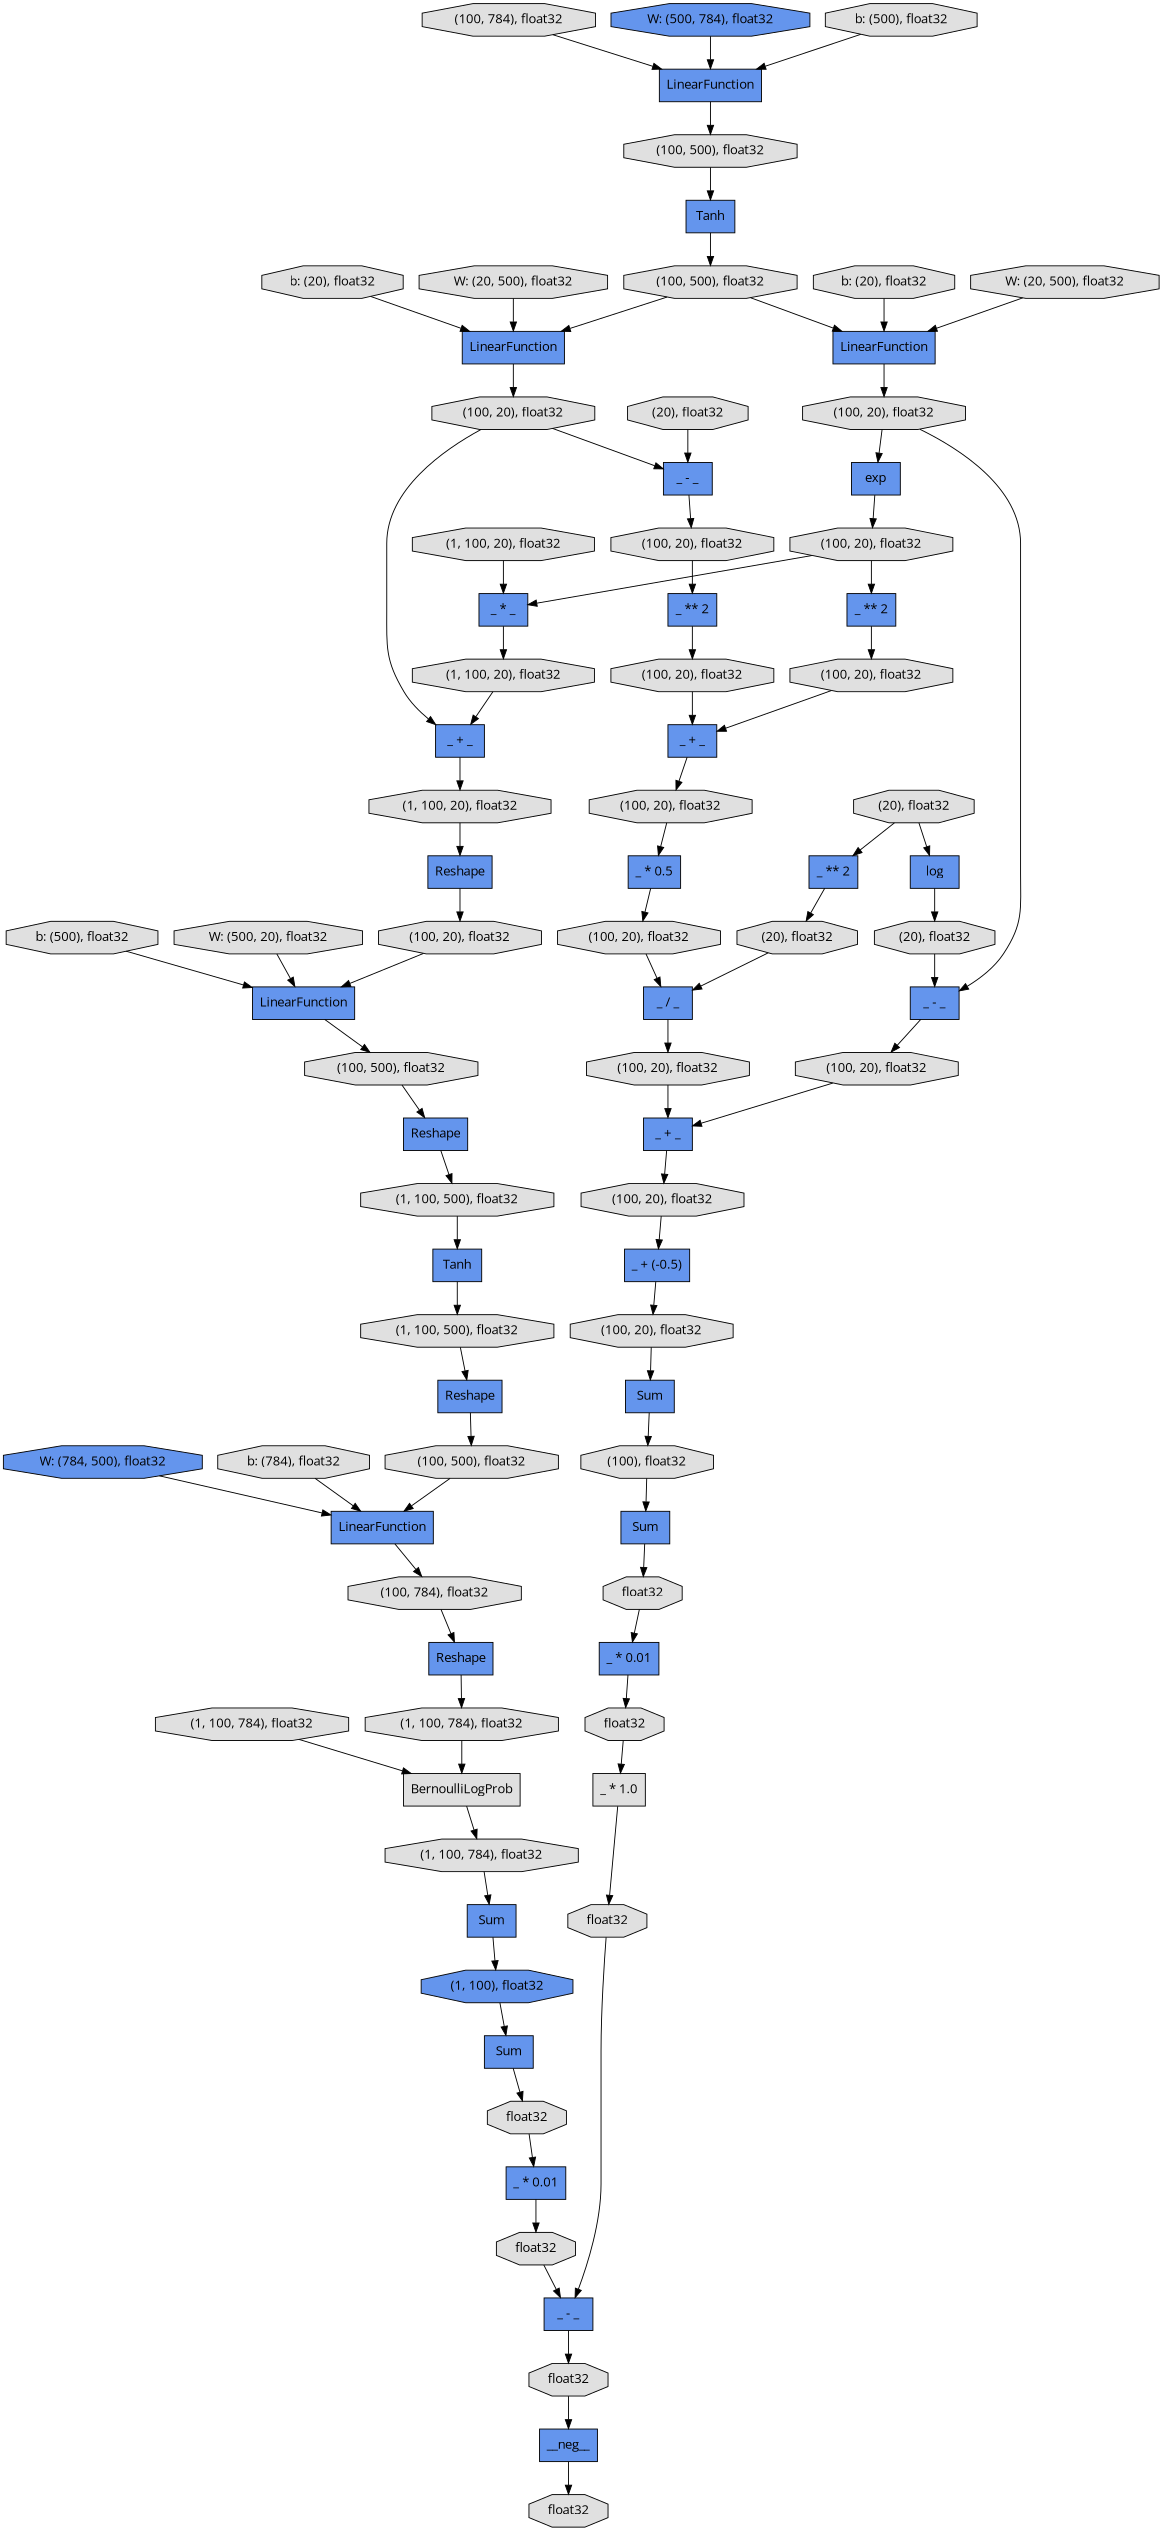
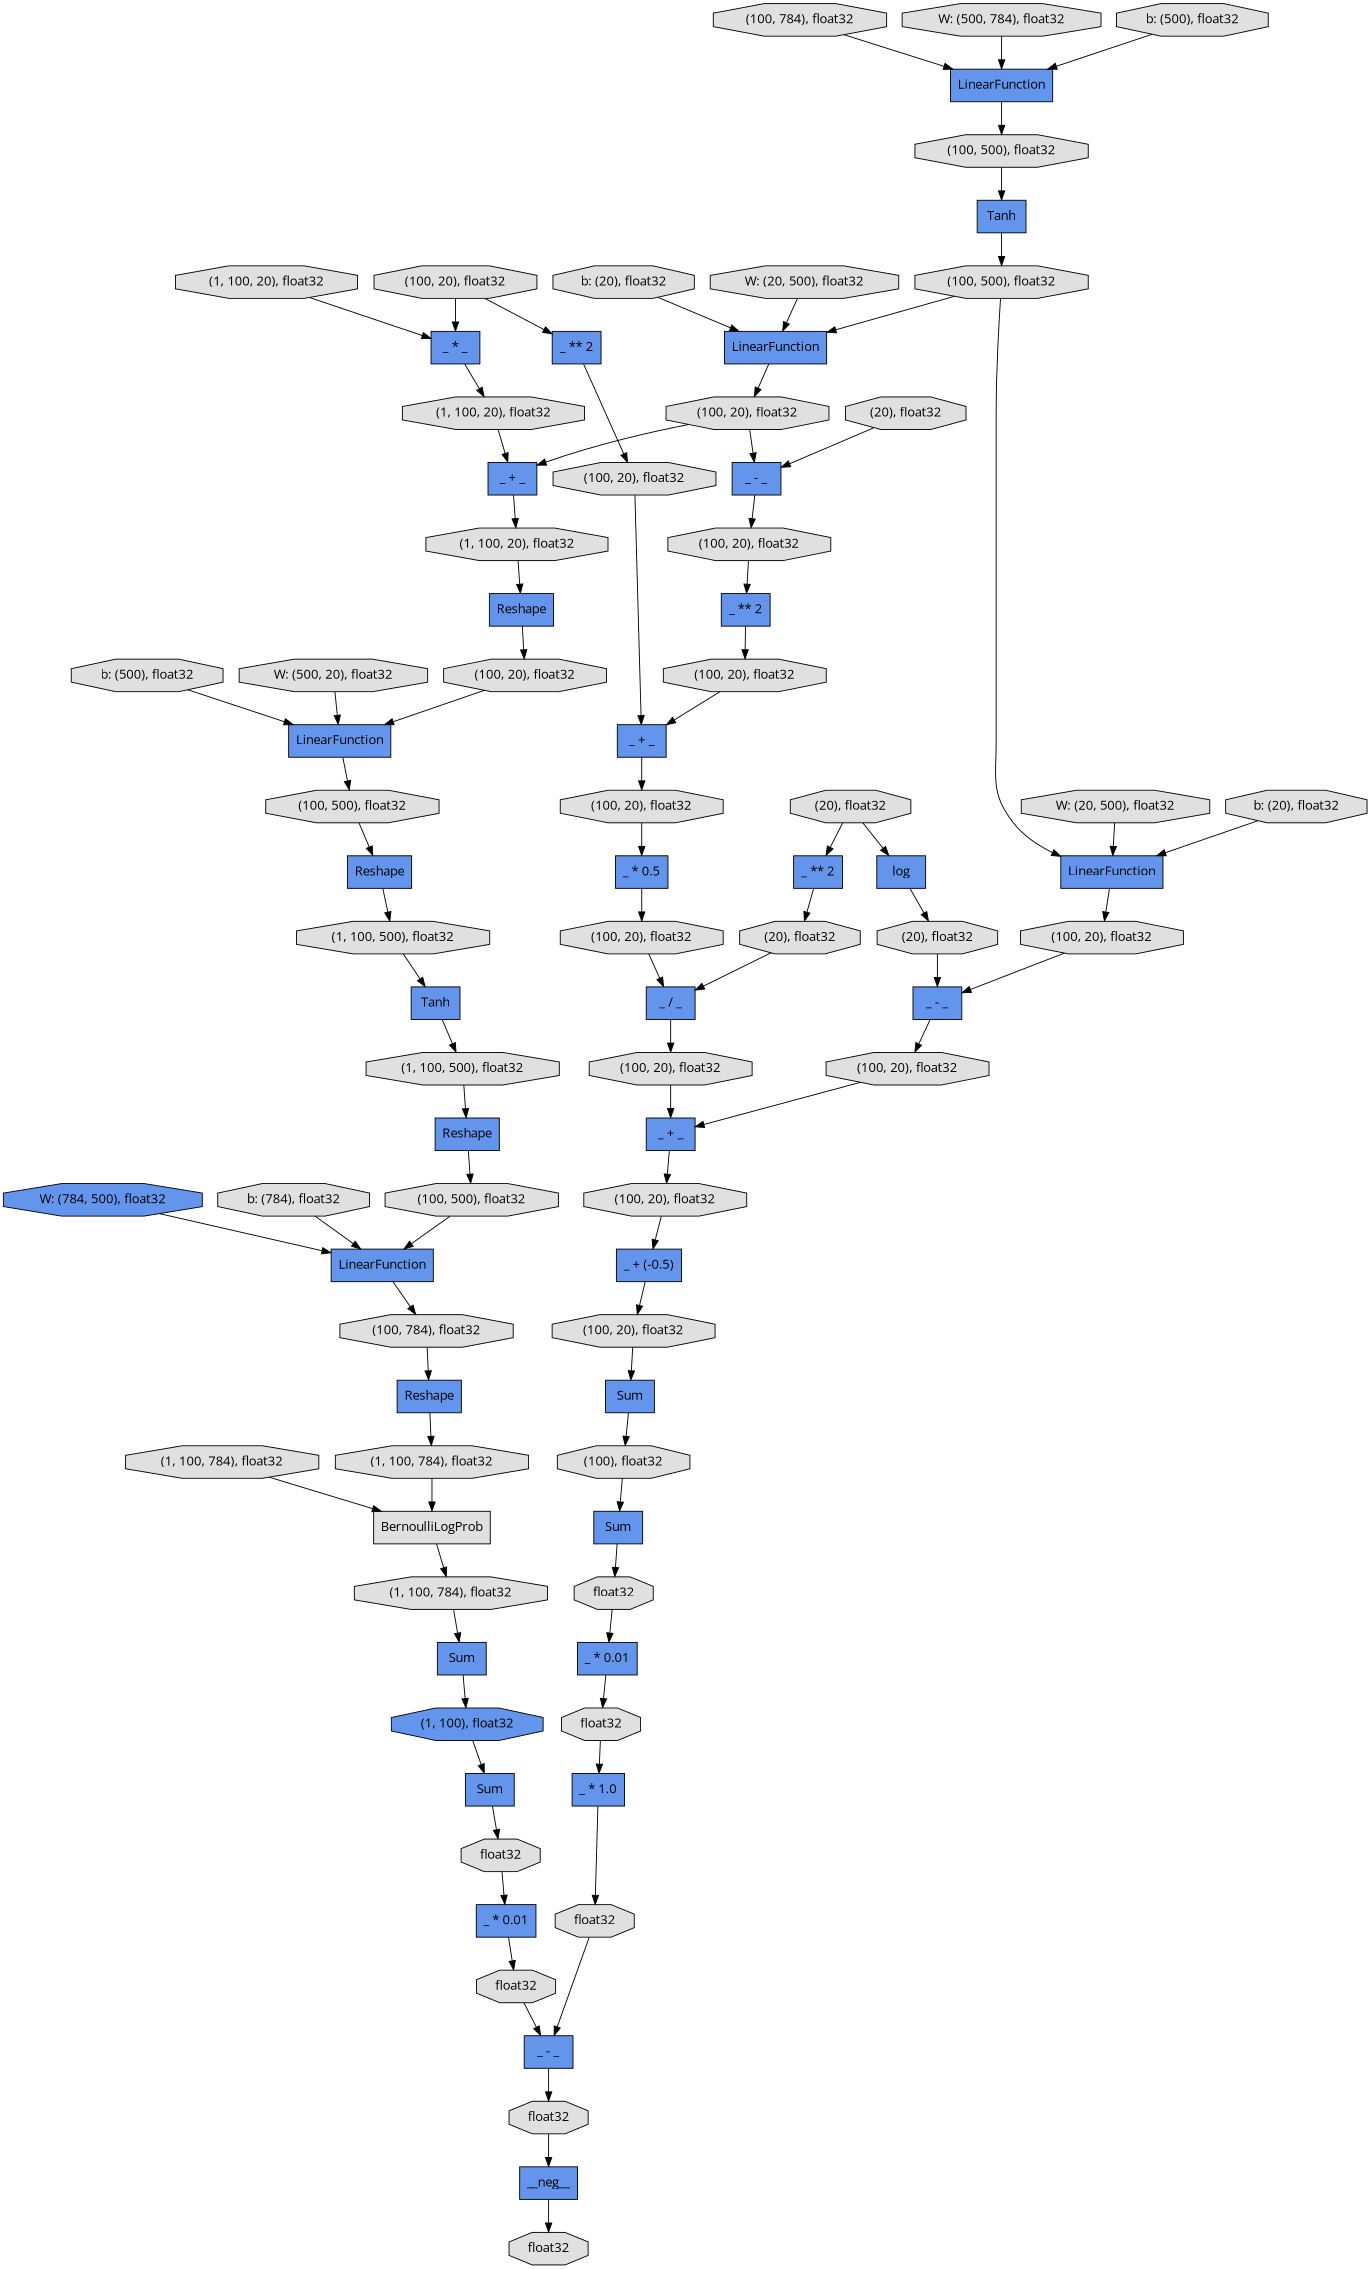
node "W: (500, 784), float32": fillcolor #6495ed -> #e0e0e0
node "exp": removed
node "_ * 1.0": fillcolor #e0e0e0 -> #6495ed
